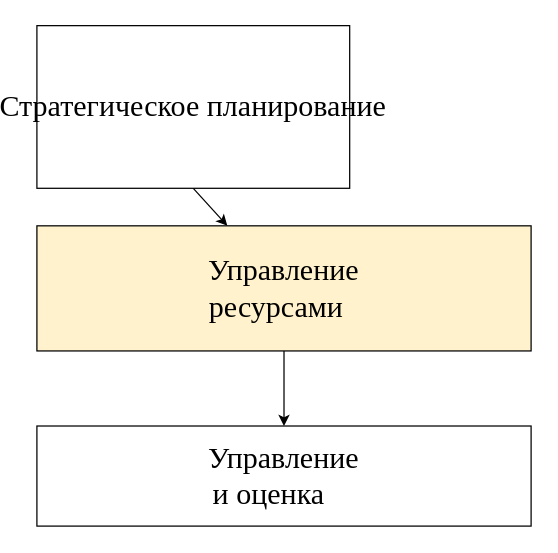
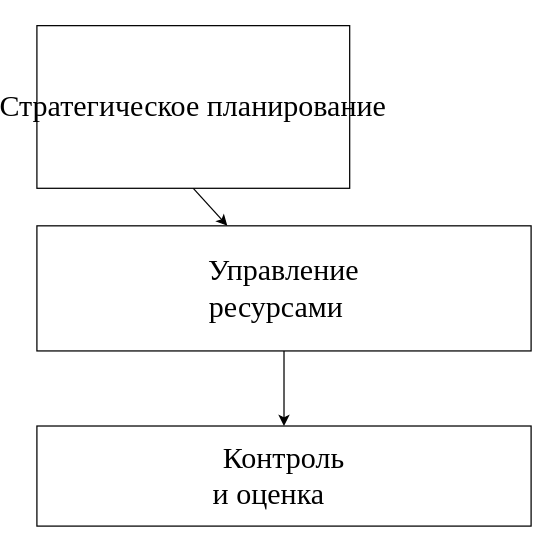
node "Управление ресурсами": fillcolor #fff2cc -> #ffffff
node "Управление и оценка": label "Управление и оценка" -> "Контроль и оценка"
